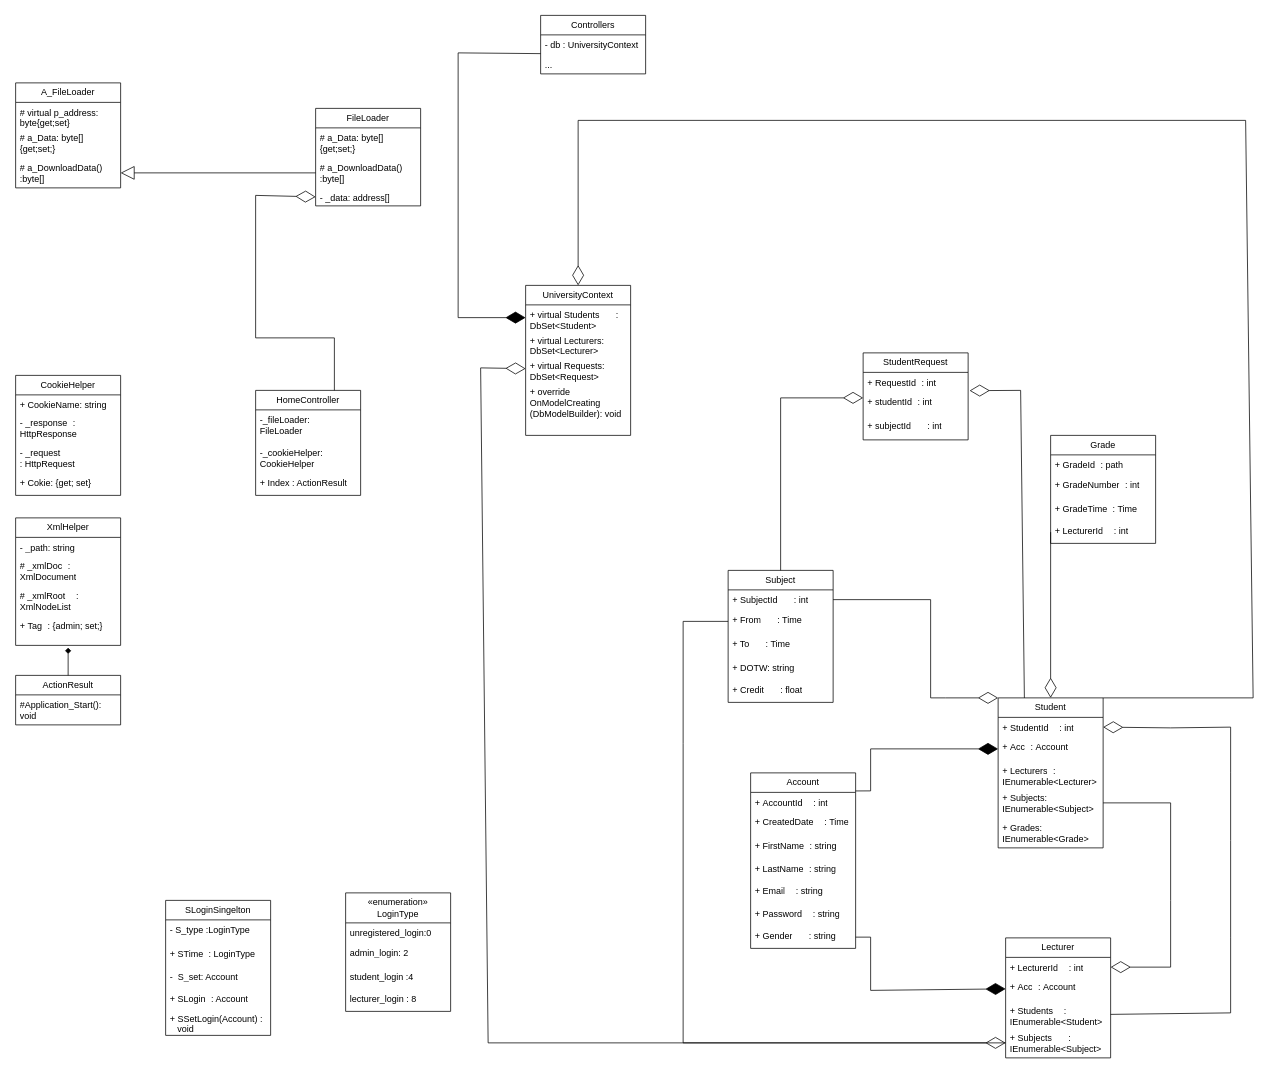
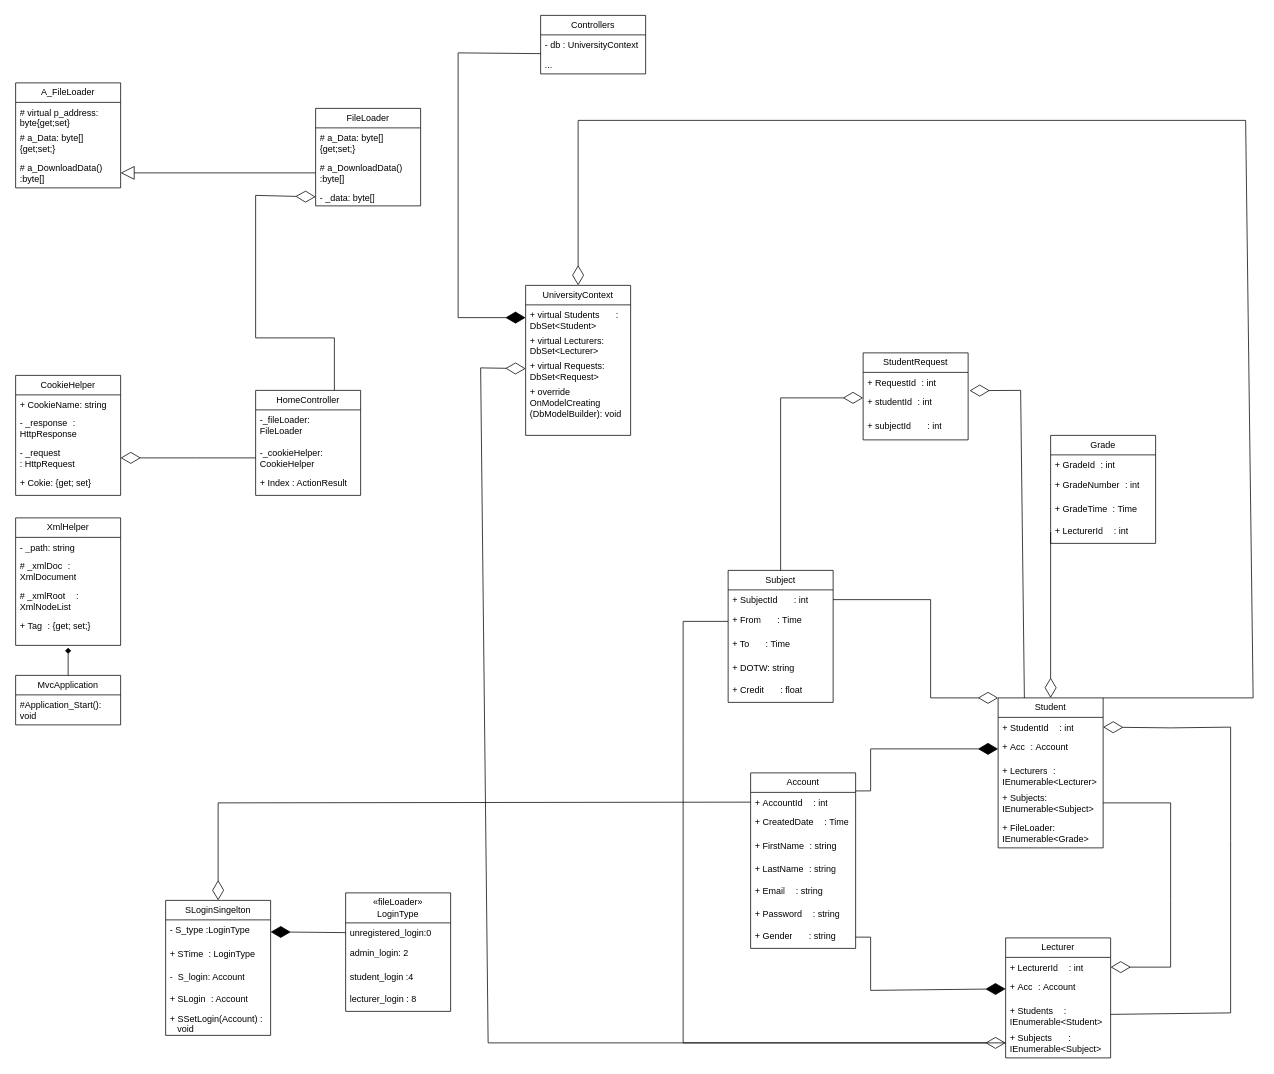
node "- _data: address[]": label "- _data: address[]" -> "- _data: byte[]"
edge "-_cookieHelper: CookieHelper" -> "- _request : HttpRequest": added
node "+ GradeId : path": label "+ GradeId : path" -> "+ GradeId : int"
node "+ Tag : {admin; set;}": label "+ Tag : {admin; set;}" -> "+ Tag : {get; set;}"
node "ActionResult": label "ActionResult" -> "MvcApplication"
edge "+ AccountId : int" -> "SLoginSingelton": added
node "+ Grades: IEnumerable<Grade>": label "+ Grades: IEnumerable<Grade>" -> "+ FileLoader: IEnumerable<Grade>"
node "«enumeration»LoginType": label "«enumeration»LoginType" -> "«fileLoader»LoginType"
edge "unregistered_login:0" -> "- S_type :LoginType": added
node "- S_set: Account": label "- S_set: Account" -> "- S_login: Account"
